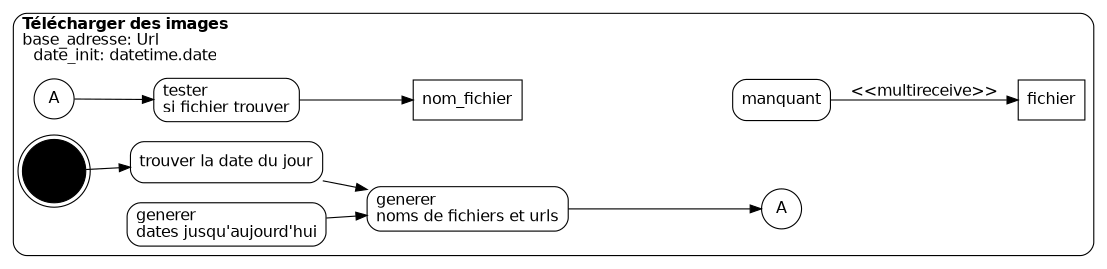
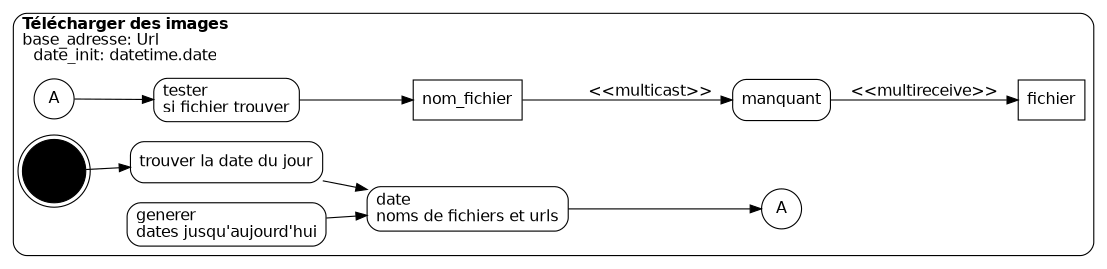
edge "nom_fichier" -> "manquant": added, label "<<multicast>>"
node "generer noms de fichiers et urls": label "generer noms de fichiers et urls" -> "date noms de fichiers et urls"
